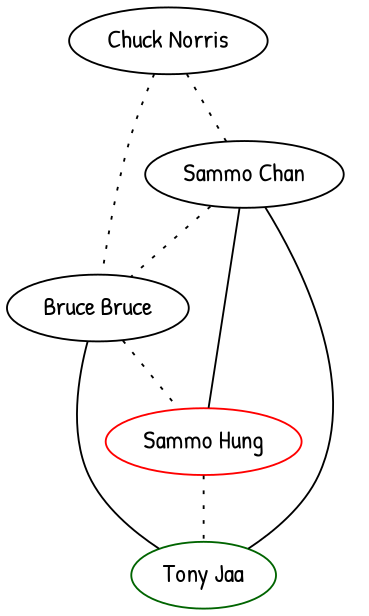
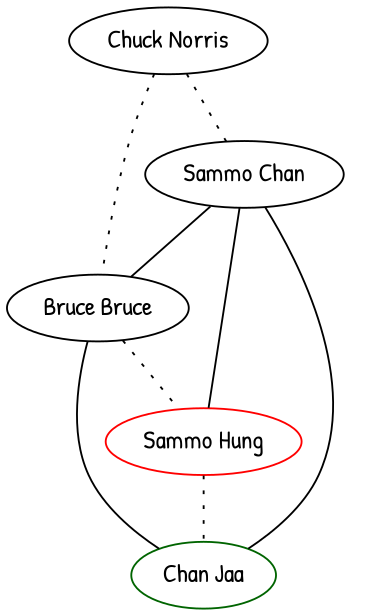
edge "Sammo Chan" -- "Bruce Bruce": style dotted -> solid
node "Tony Jaa": label "Tony Jaa" -> "Chan Jaa"
